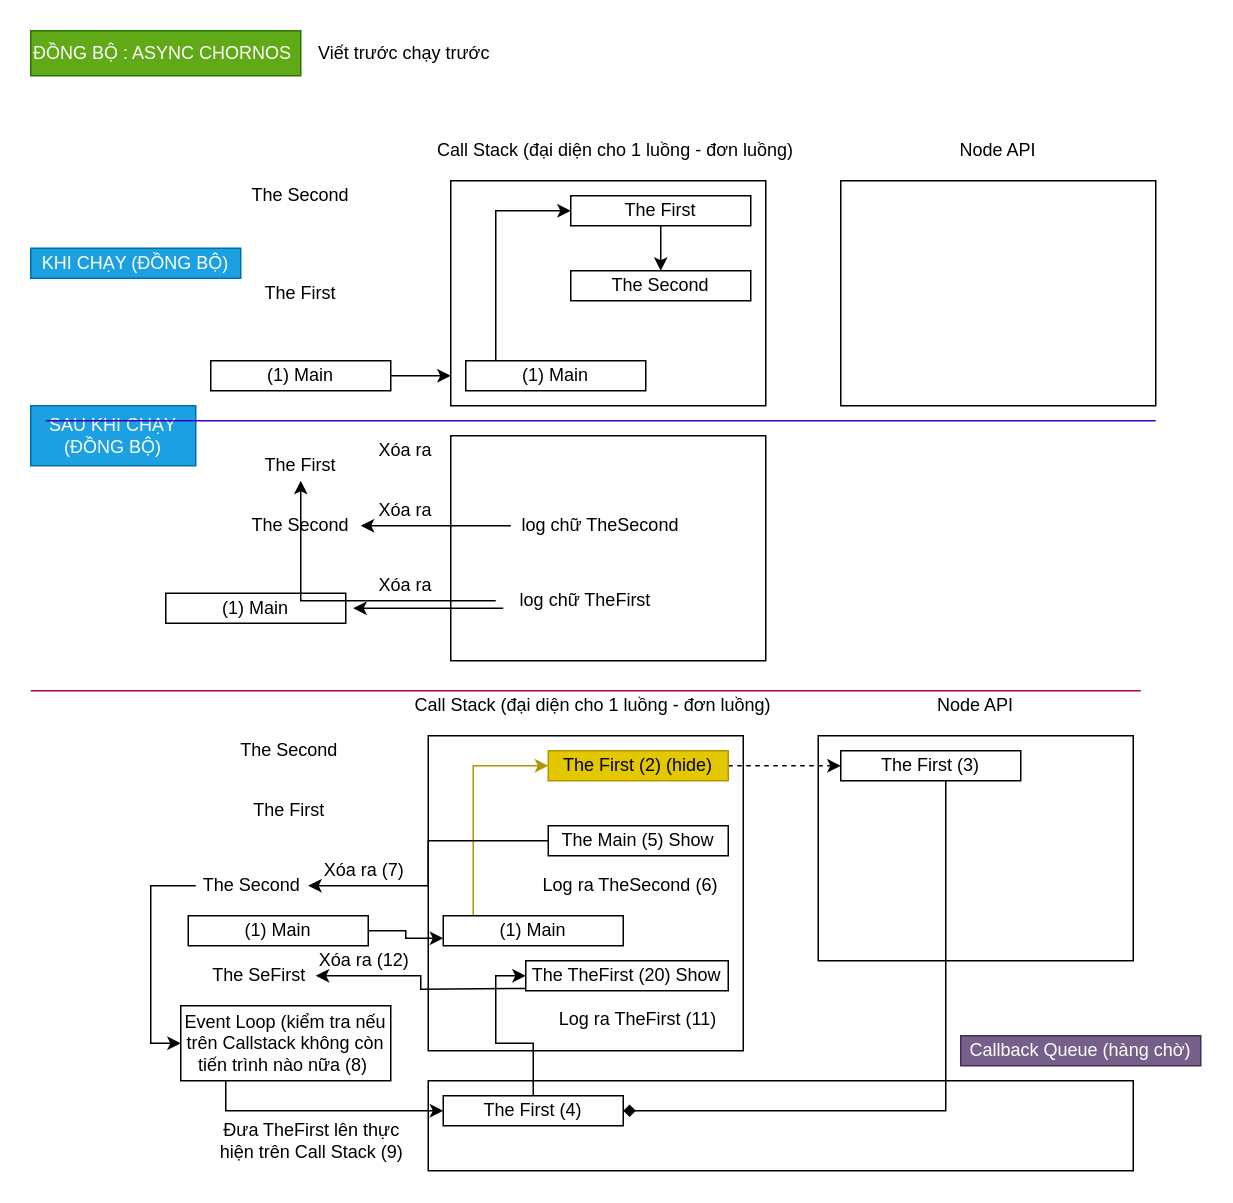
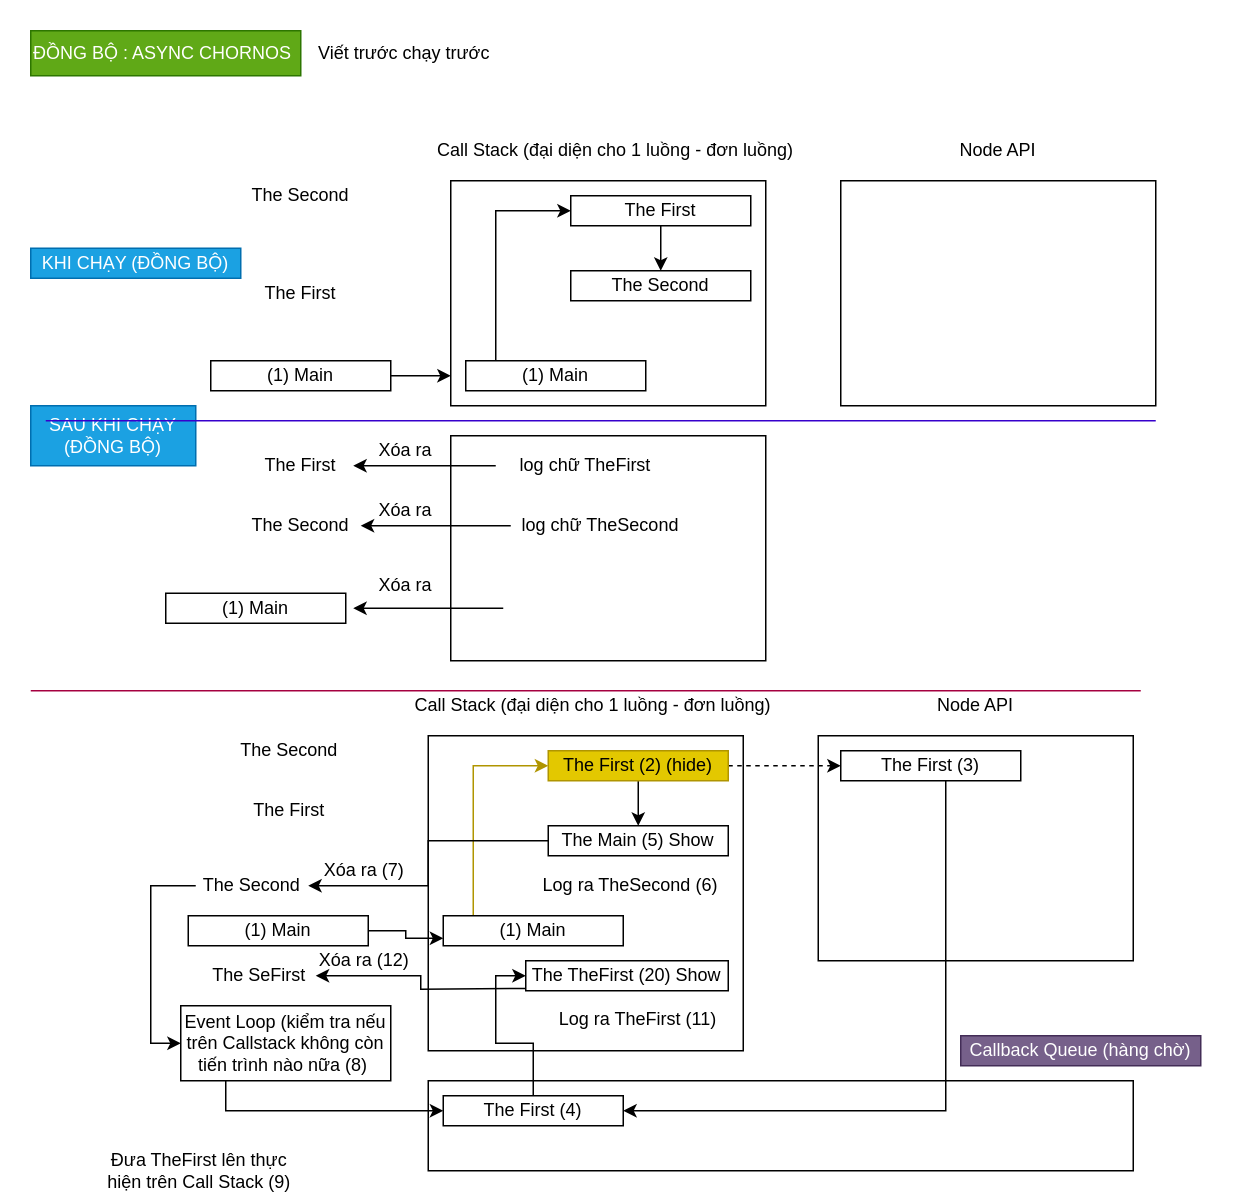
node "log chữ TheFirst": moved (586, 601) -> (586, 466)
edge "The First (2) (hide)" -> "The Main (5) Show": added
edge "The First (3)" -> "The First (4)": arrowhead diamond -> classic
node "Đưa TheFirst lên thực hiện trên Call Stack (9)": moved (312, 1141) -> (200, 1171)
